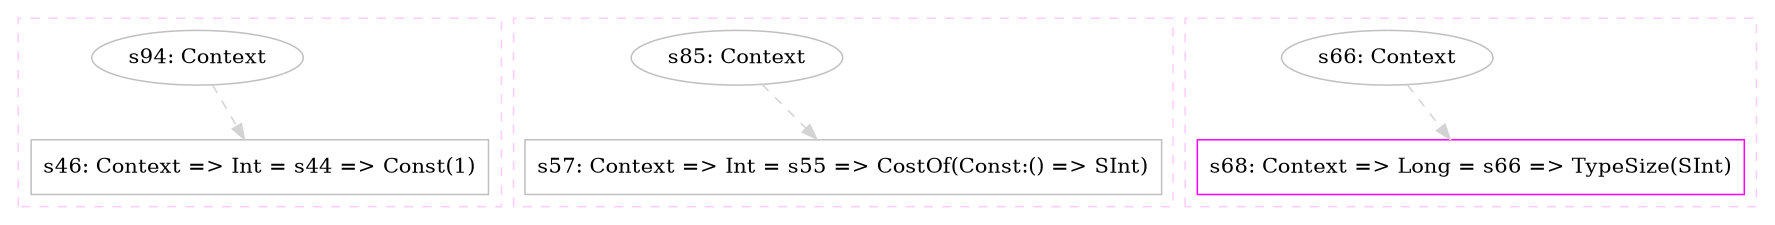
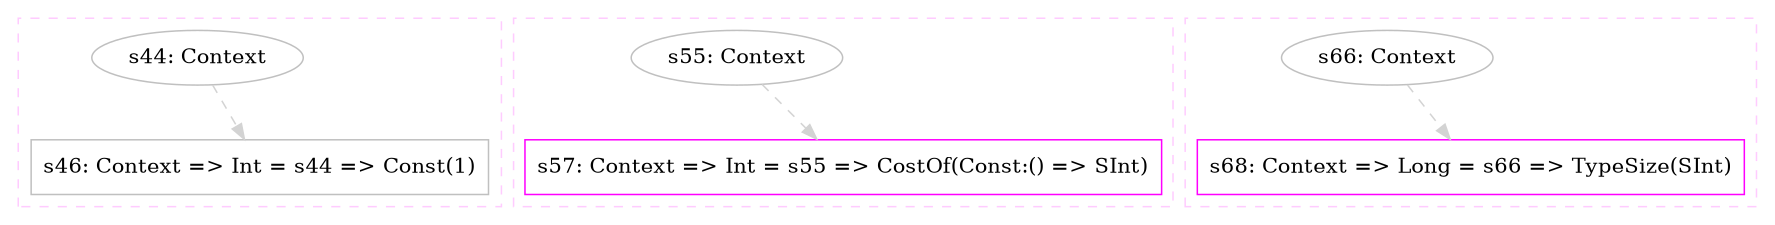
node "s94: Context": label "s94: Context" -> "s44: Context"
node "s85: Context": label "s85: Context" -> "s55: Context"
node "s57: Context => Int = s55 => CostOf(Const:() => SInt)": color gray -> magenta
